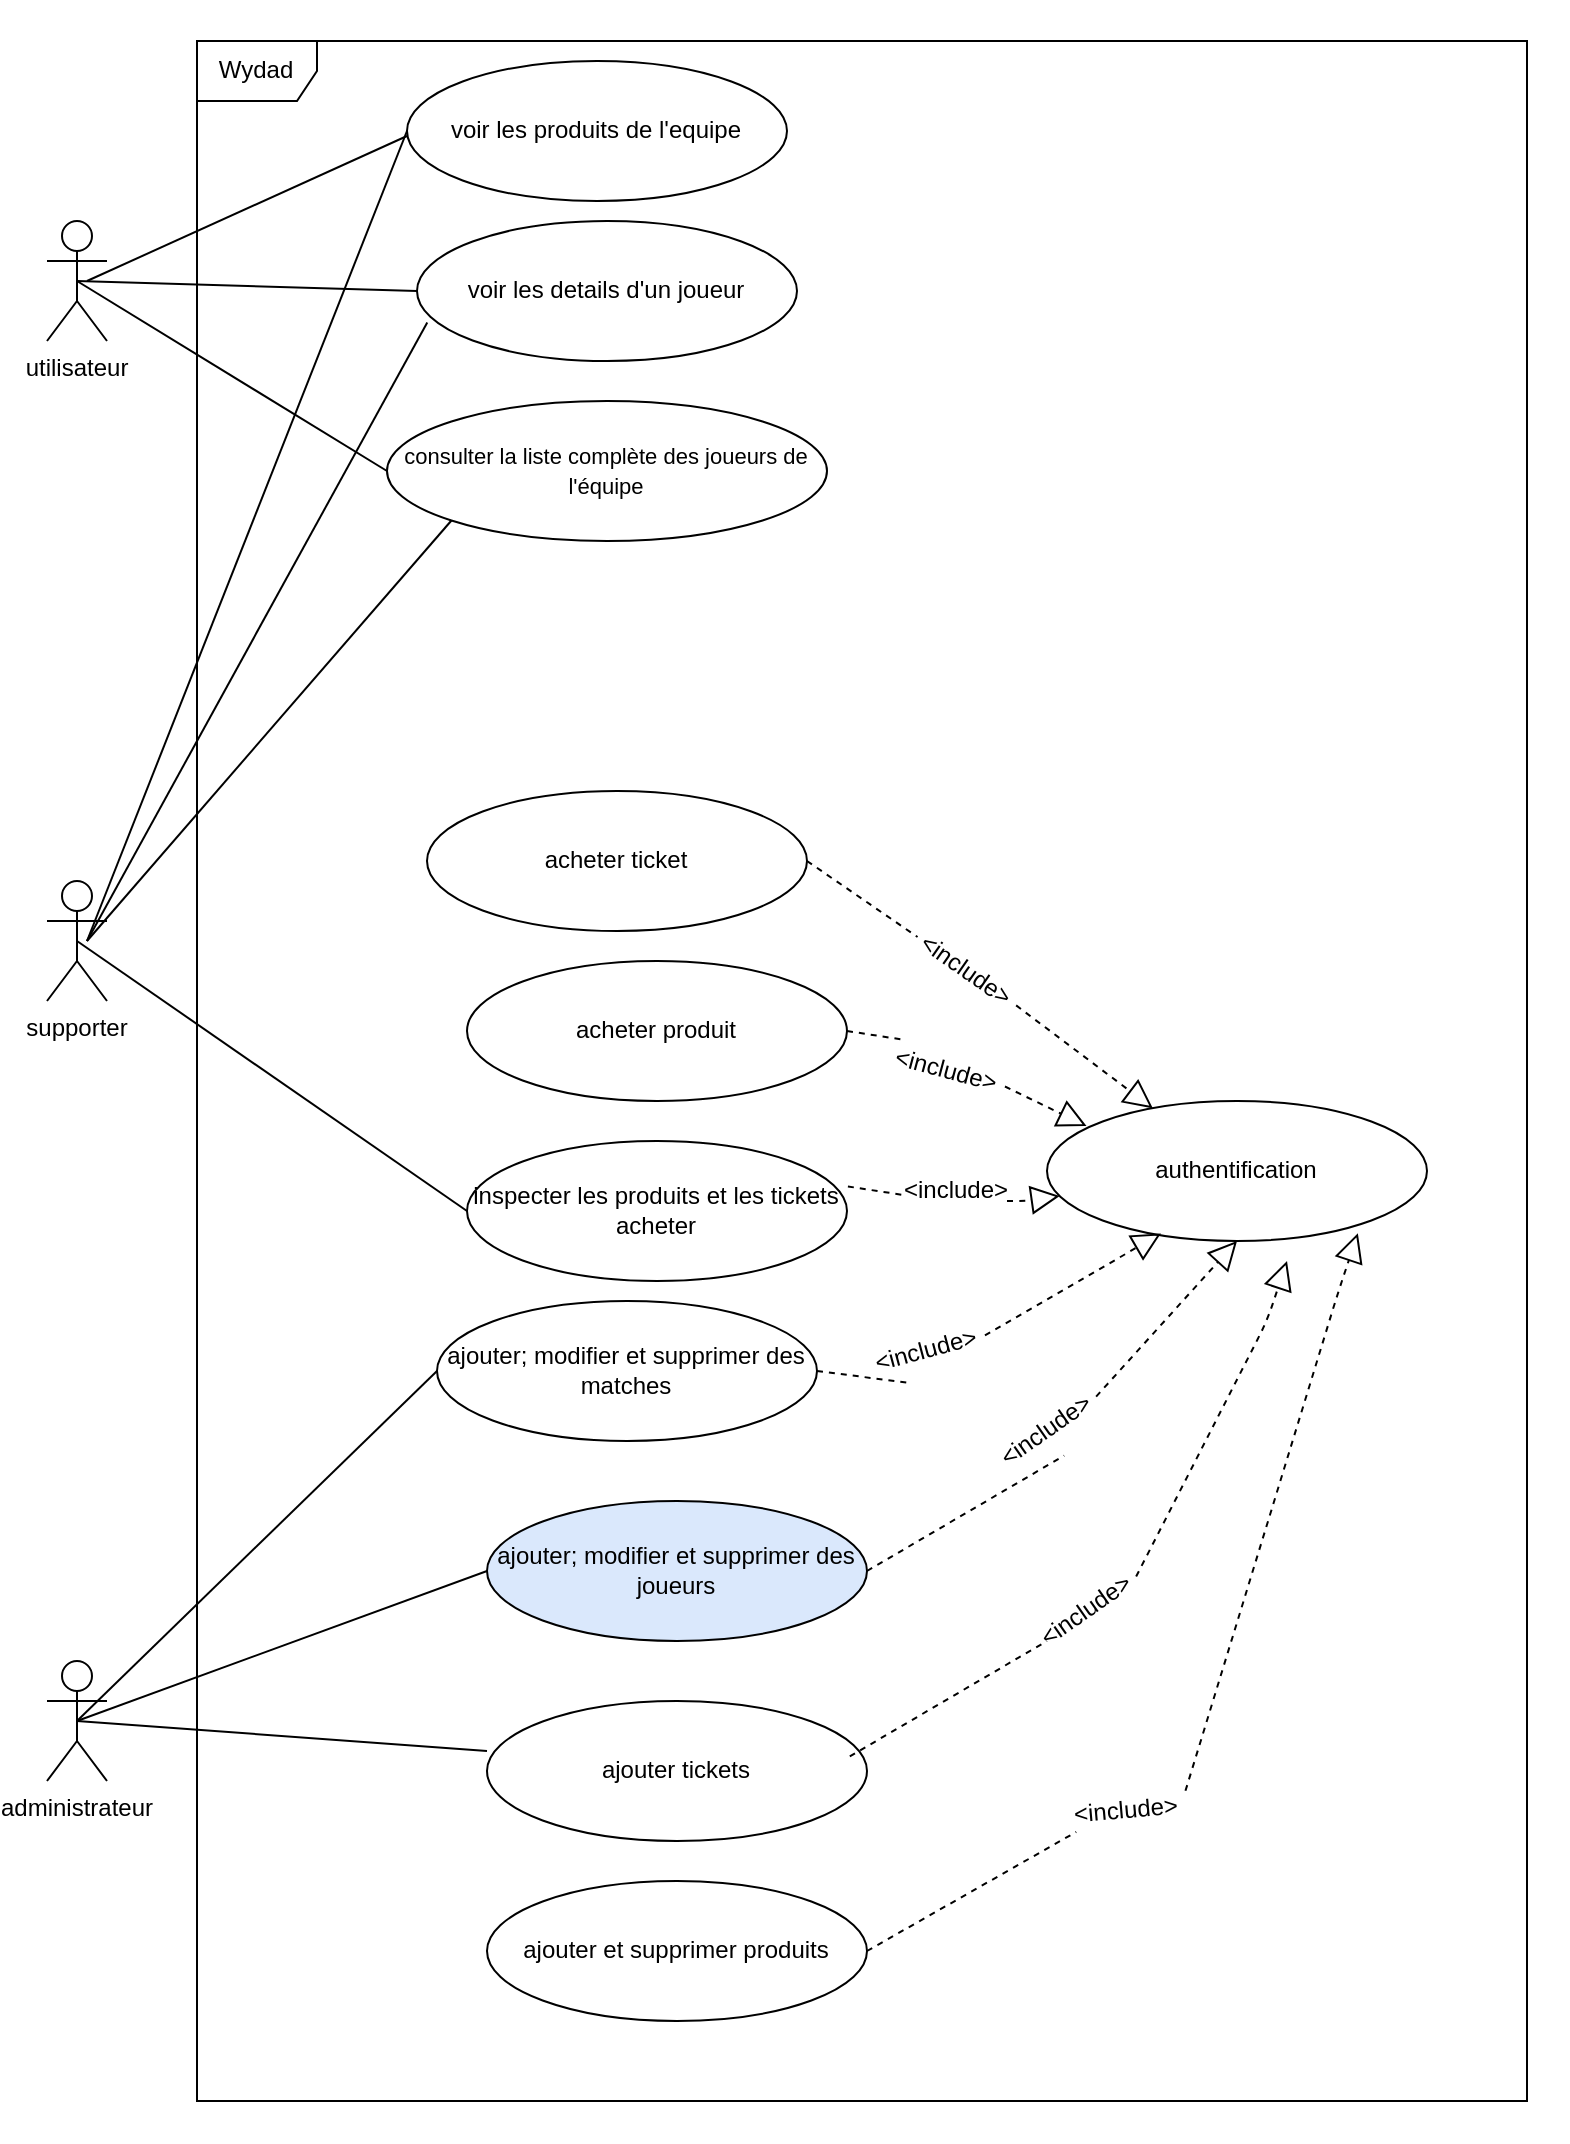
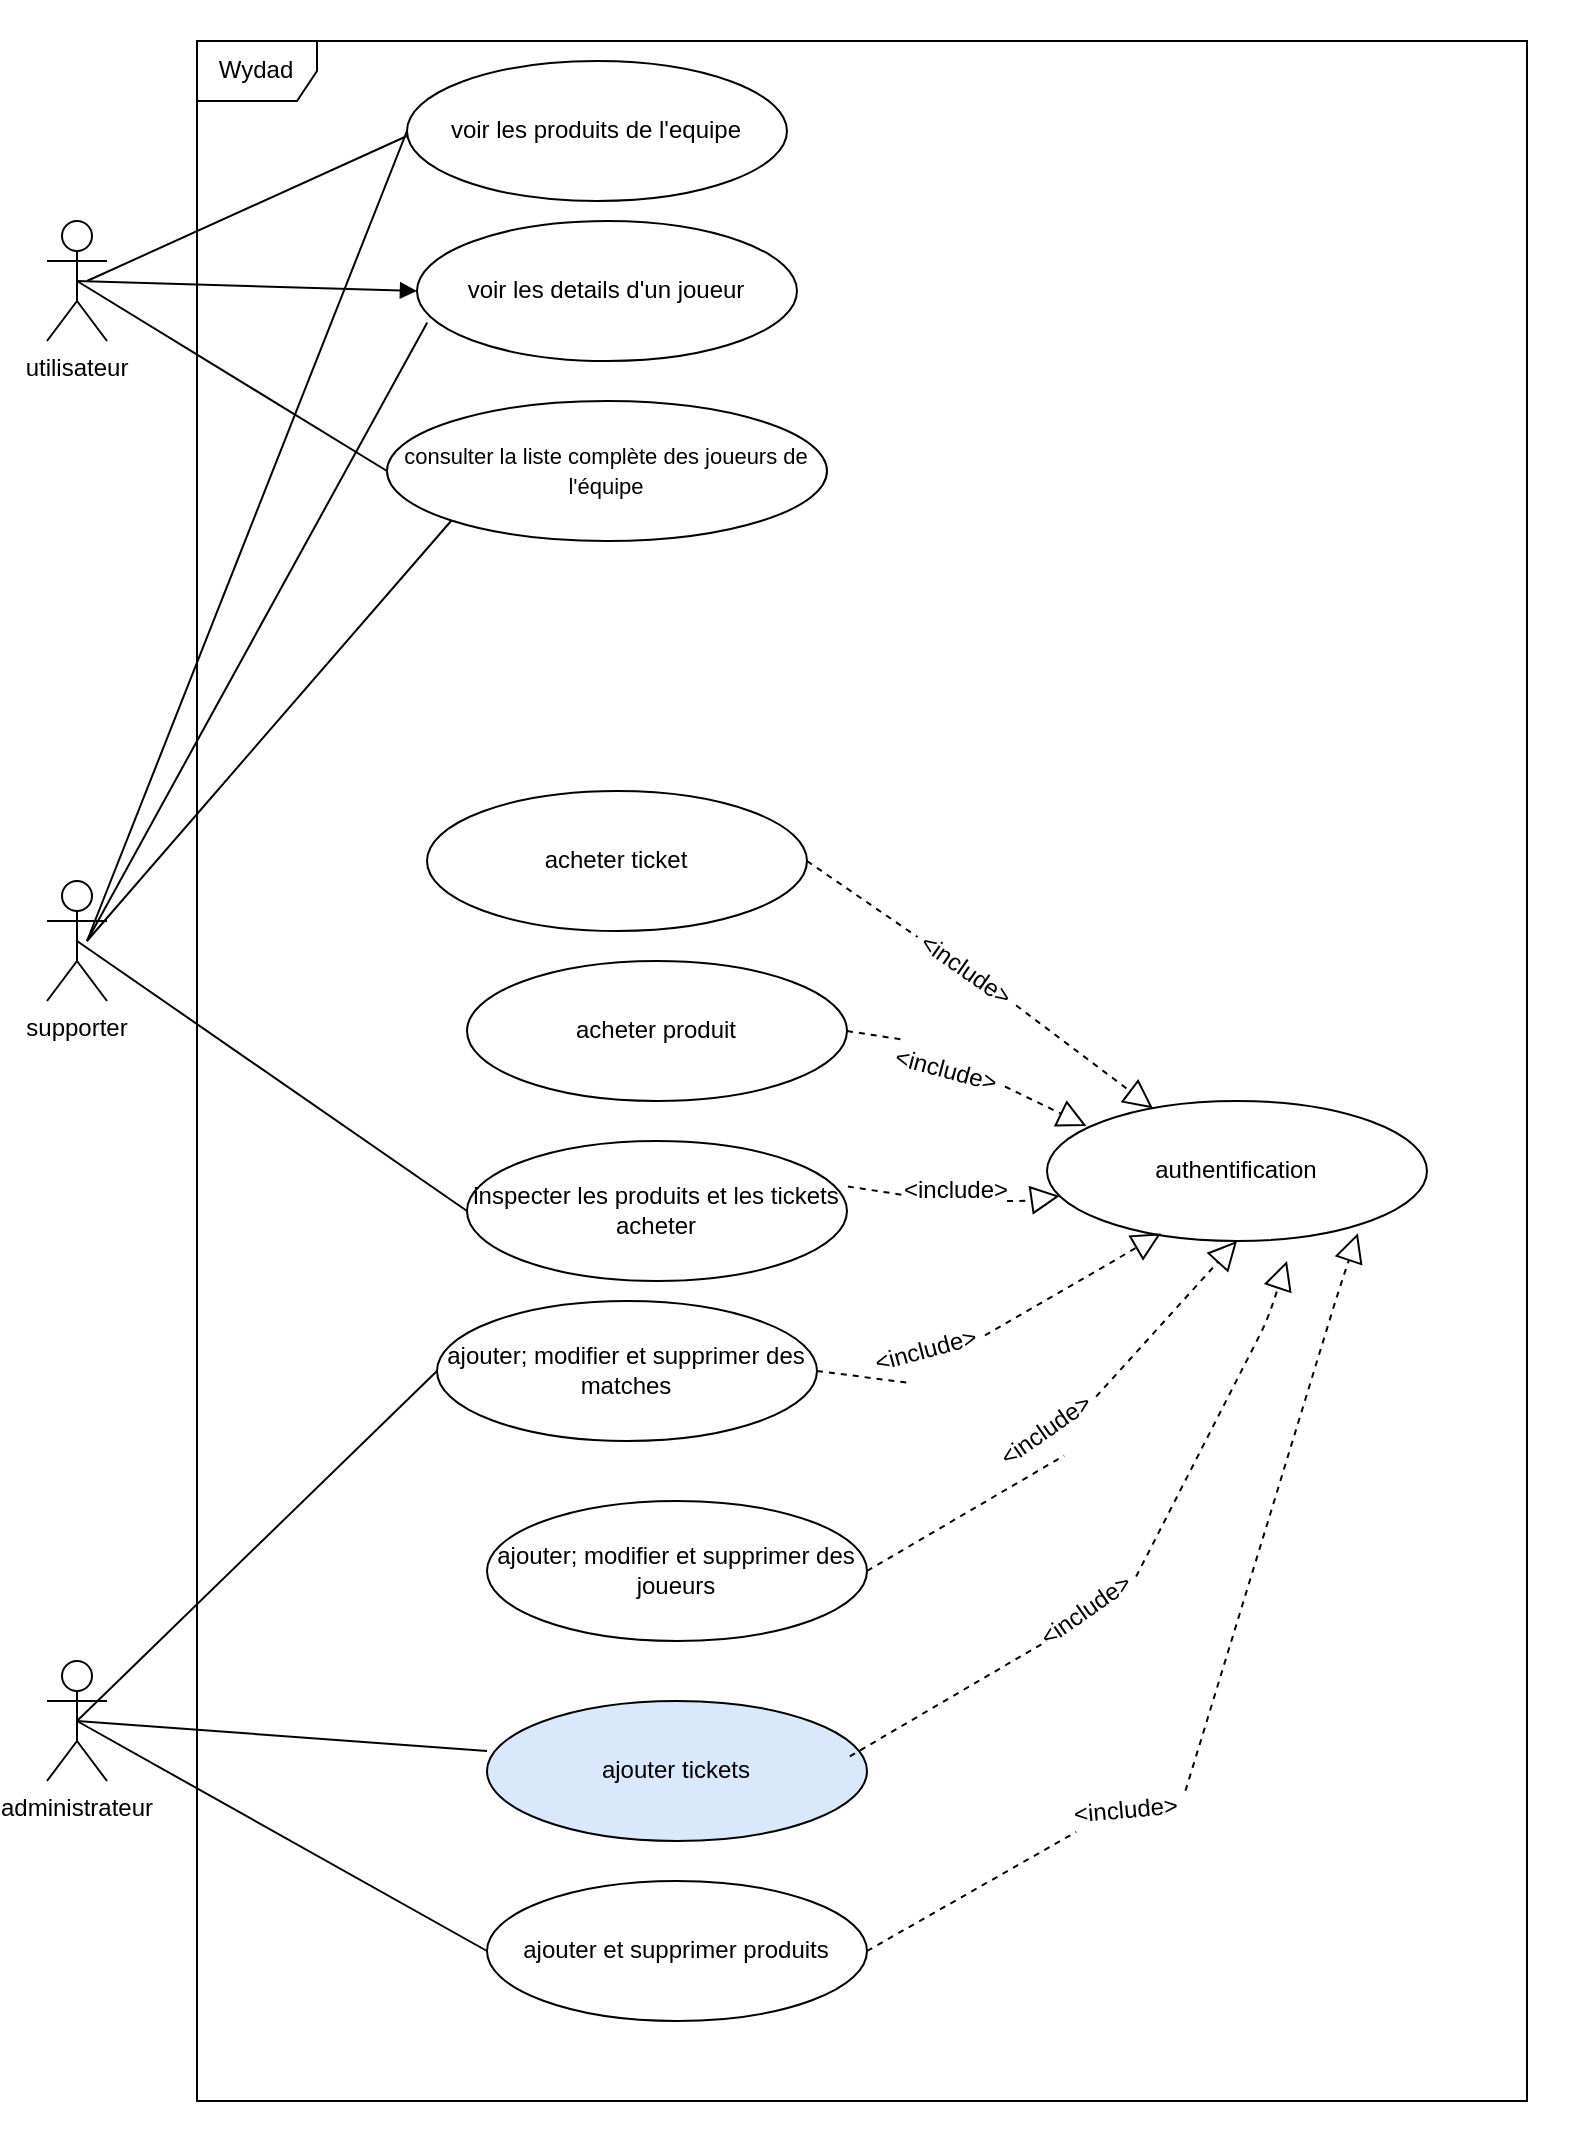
edge "utilisateur" -- "voir les details d'un joueur": arrowhead none -> block
node "ajouter; modifier et supprimer des joueurs": fillcolor #dae8fc -> #ffffff
edge "ajouter; modifier et supprimer des joueurs" -- "administrateur": removed
node "ajouter tickets": fillcolor #ffffff -> #dae8fc
edge "administrateur" -- "ajouter et supprimer produits": added
